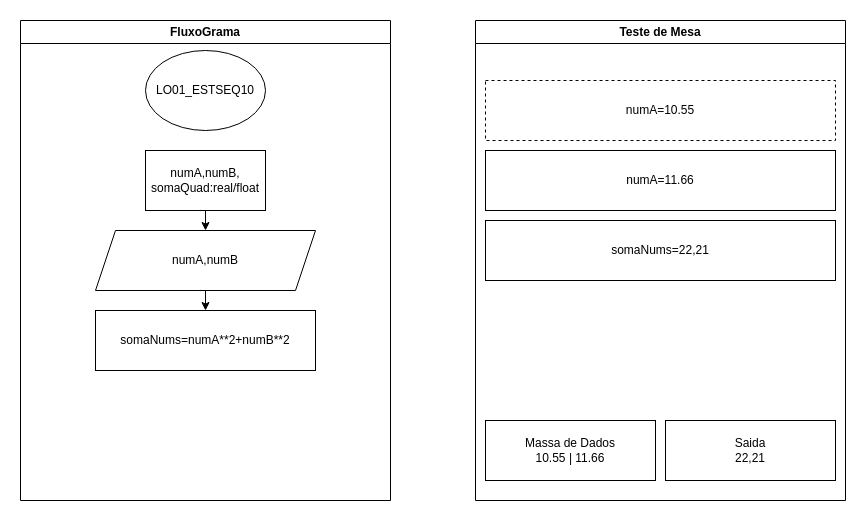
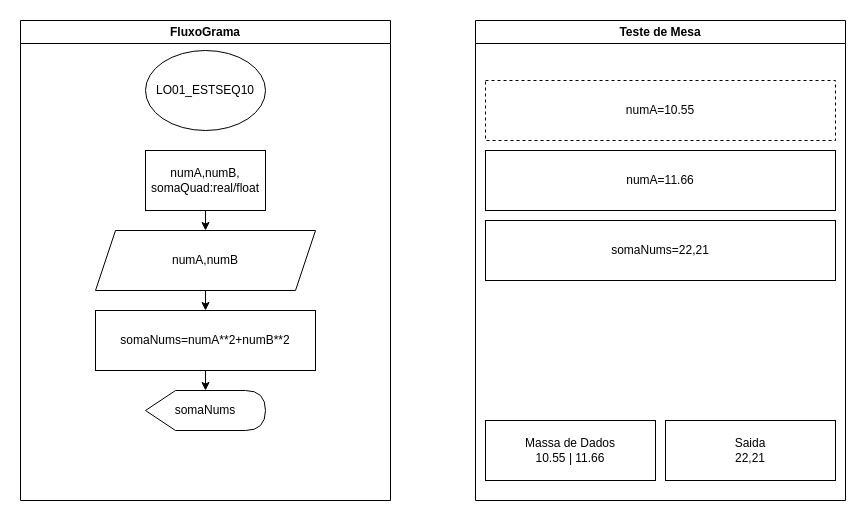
edge "somaNums=numA**2+numB**2" -> "somaNums": added
node "somaNums": added
